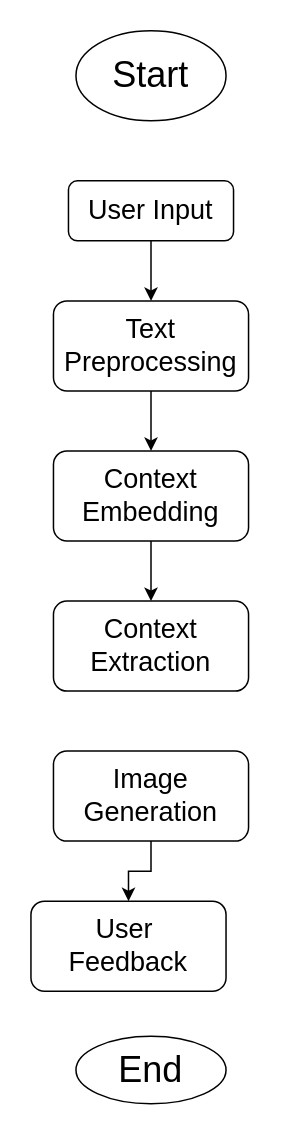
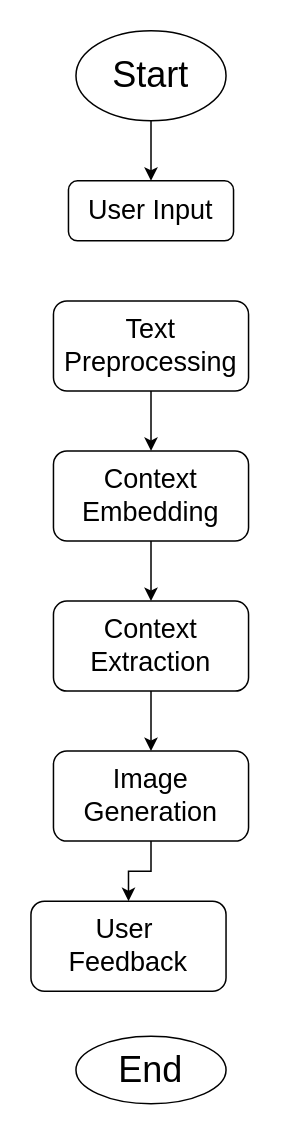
edge "Start" -> "User Input": added
edge "User Input" -> "Text Preprocessing": removed
edge "Context Extraction" -> "Image Generation": added
